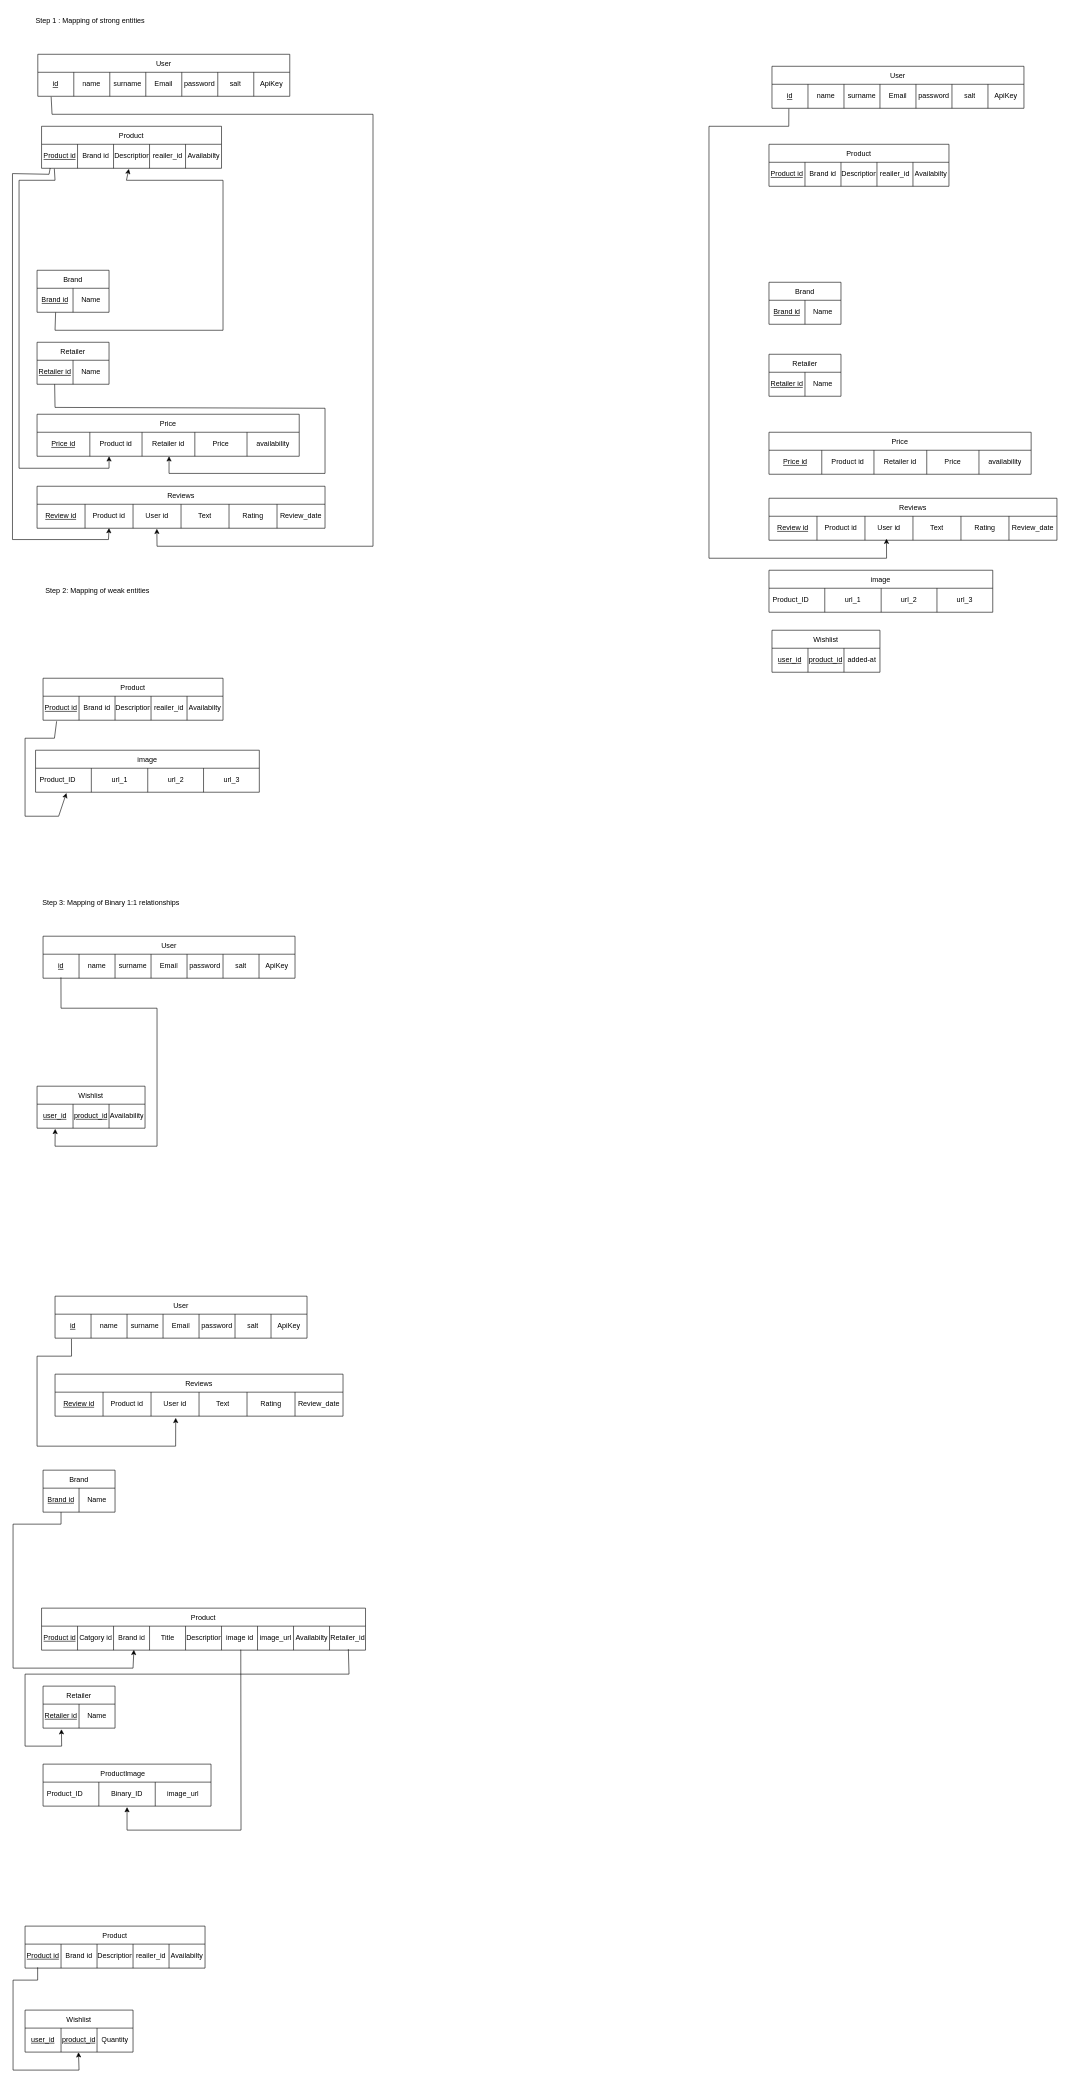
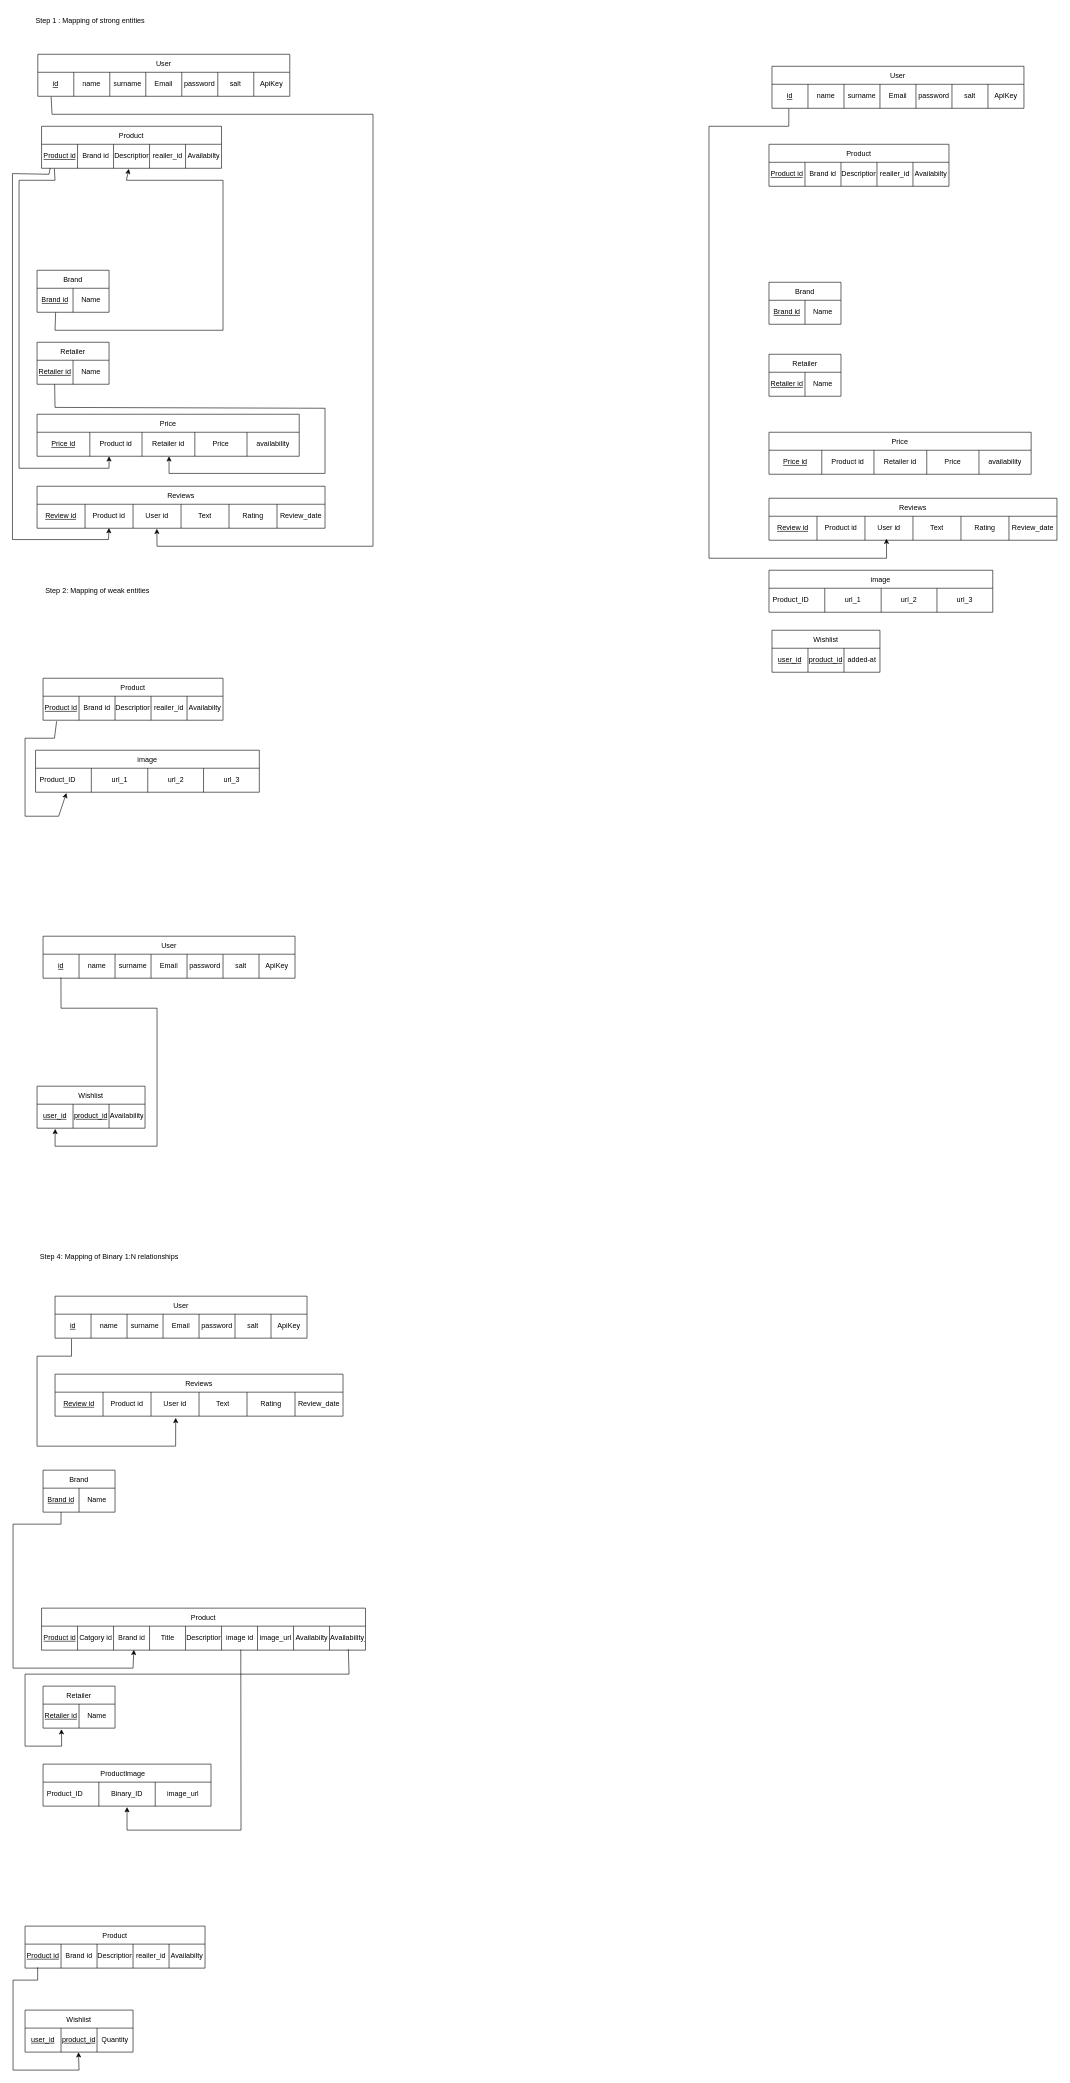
node "Step 3: Mapping of Binary 1:1 relationships": removed
node "Step 4: Mapping of Binary 1:N relationships": added
node "Retailer_id": label "Retailer_id" -> "Availability_id"
